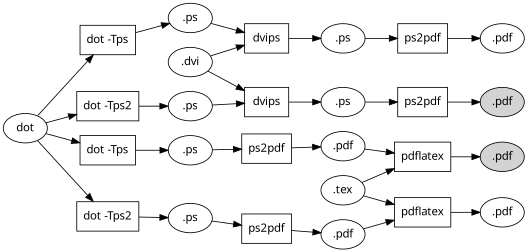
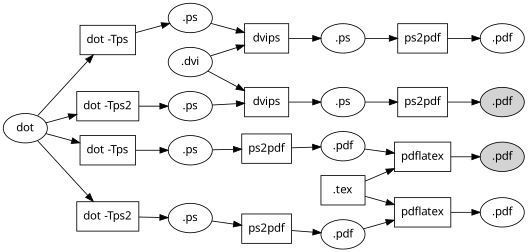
node ".tex": shape ellipse -> box
